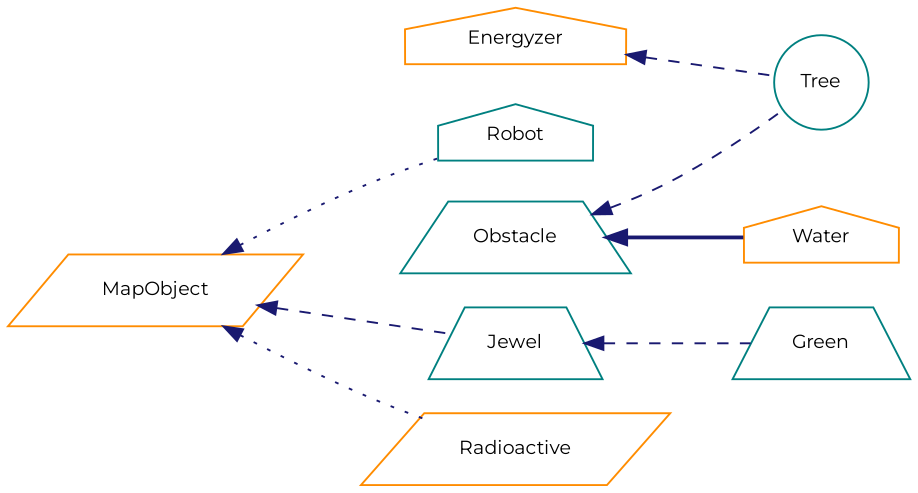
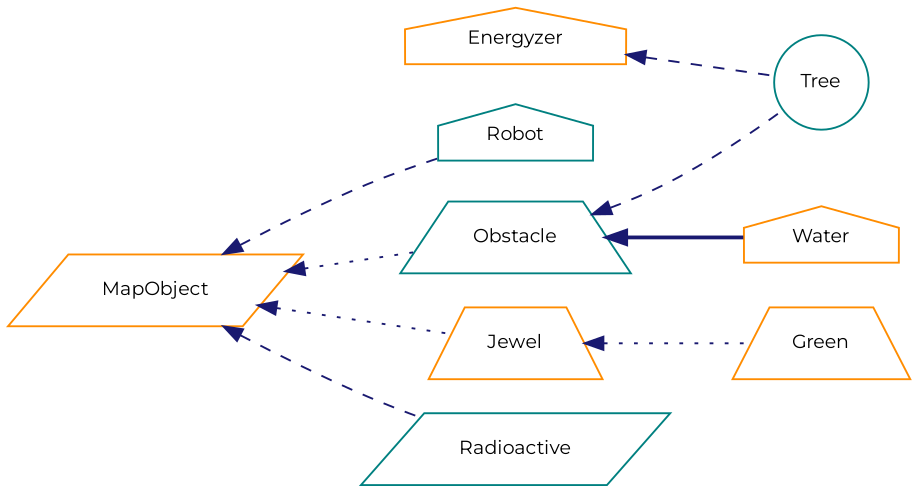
edge "Robot" -> "MapObject": style dotted -> dashed
edge "Obstacle" -> "MapObject": added
edge "Jewel" -> "MapObject": style dashed -> dotted
node "Jewel": color teal -> darkorange
edge "Green" -> "Jewel": style dashed -> dotted
node "Green": color teal -> darkorange
edge "Radioactive" -> "MapObject": style dotted -> dashed
node "Radioactive": color darkorange -> teal
